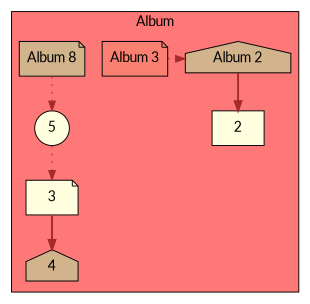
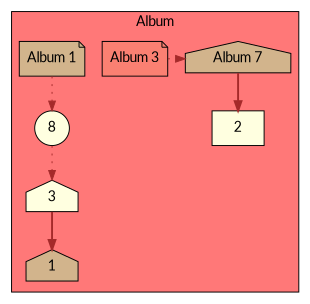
node "Album 8": label "Album 8" -> "Album 1"
node "Album 2": label "Album 2" -> "Album 7"
node "5": label "5" -> "8"
node "3": shape note -> house
node "4": label "4" -> "1"
